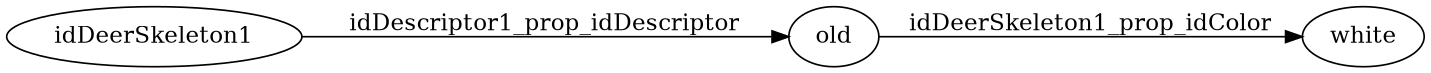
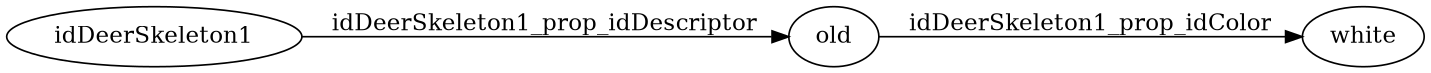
edge "idDeerSkeleton1" -> "old": label "idDescriptor1_prop_idDescriptor" -> "idDeerSkeleton1_prop_idDescriptor"
